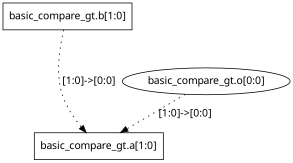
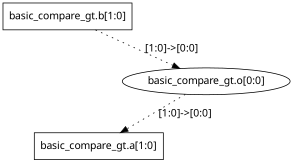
edge "basic_compare_gt.b[1:0]" -> "basic_compare_gt.a[1:0]": now "basic_compare_gt.b[1:0]" -> "basic_compare_gt.o[0:0]"
